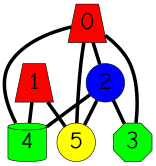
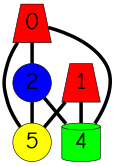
node "3": removed
